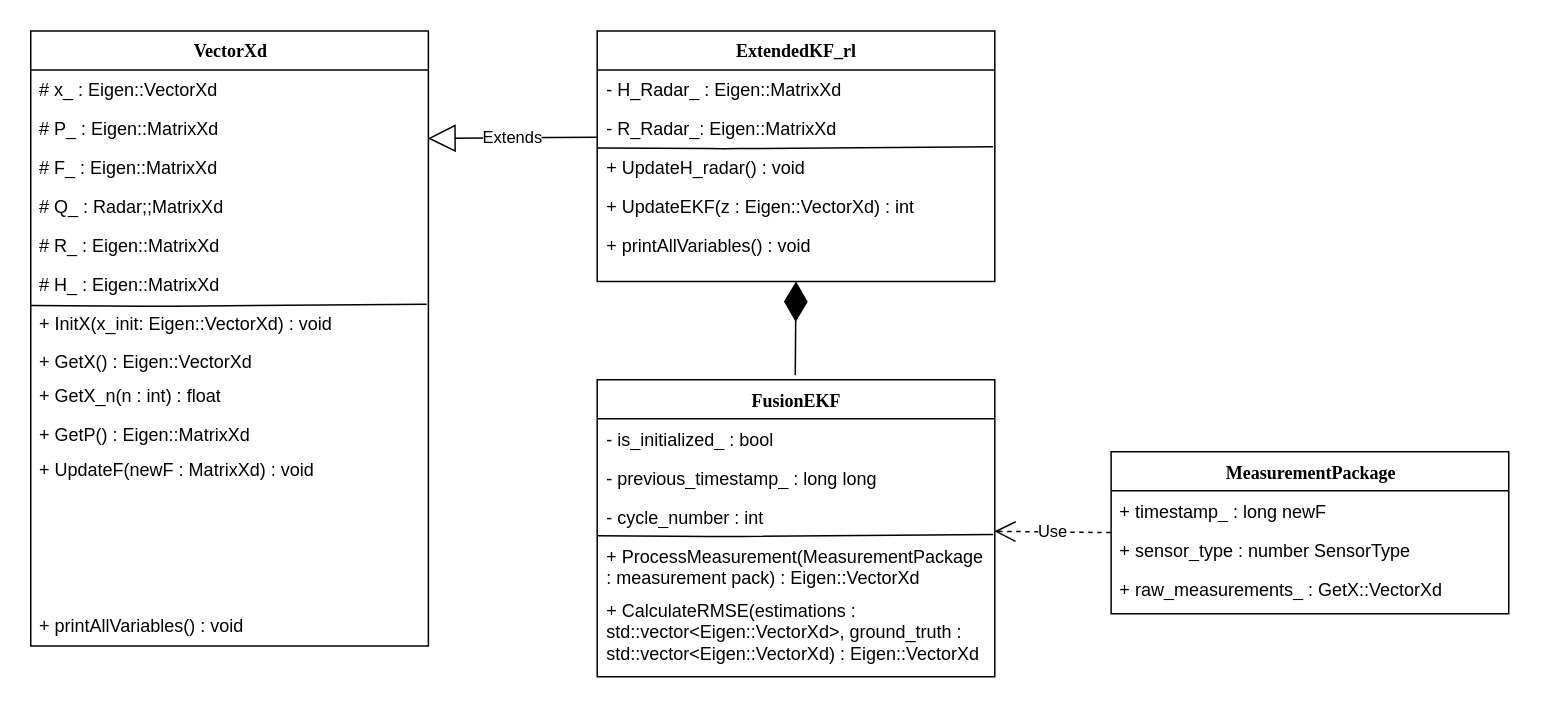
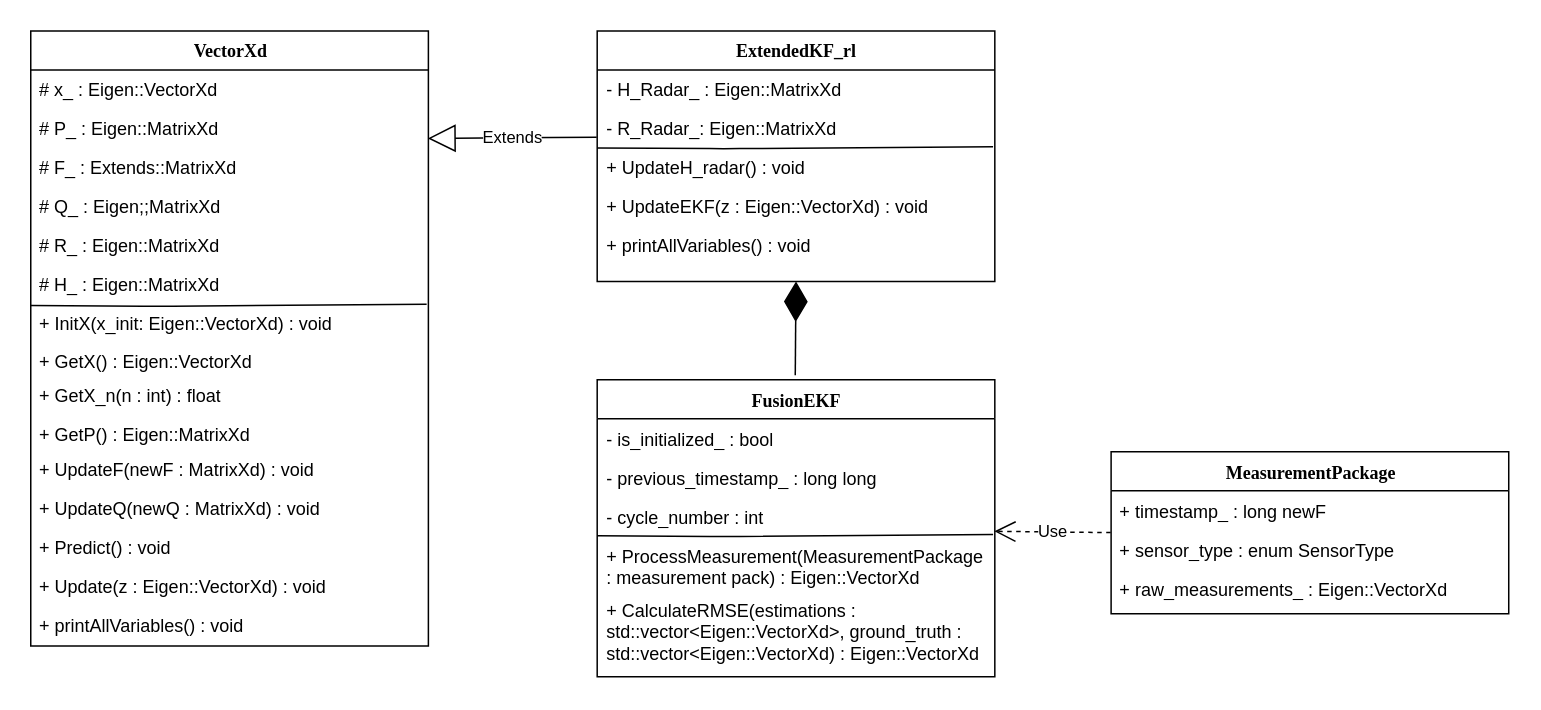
node "# F_ : Eigen::MatrixXd": label "# F_ : Eigen::MatrixXd" -> "# F_ : Extends::MatrixXd"
node "# Q_ : Radar;;MatrixXd": label "# Q_ : Radar;;MatrixXd" -> "# Q_ : Eigen;;MatrixXd"
node "+ UpdateEKF(z : Eigen::VectorXd) : int": label "+ UpdateEKF(z : Eigen::VectorXd) : int" -> "+ UpdateEKF(z : Eigen::VectorXd) : void"
node "+ UpdateQ(newQ : MatrixXd) : void": added
node "+ Predict() : void": added
node "+ sensor_type : number SensorType": label "+ sensor_type : number SensorType" -> "+ sensor_type : enum SensorType"
node "+ Update(z : Eigen::VectorXd) : void": added
node "+ raw_measurements_ : GetX::VectorXd": label "+ raw_measurements_ : GetX::VectorXd" -> "+ raw_measurements_ : Eigen::VectorXd"
